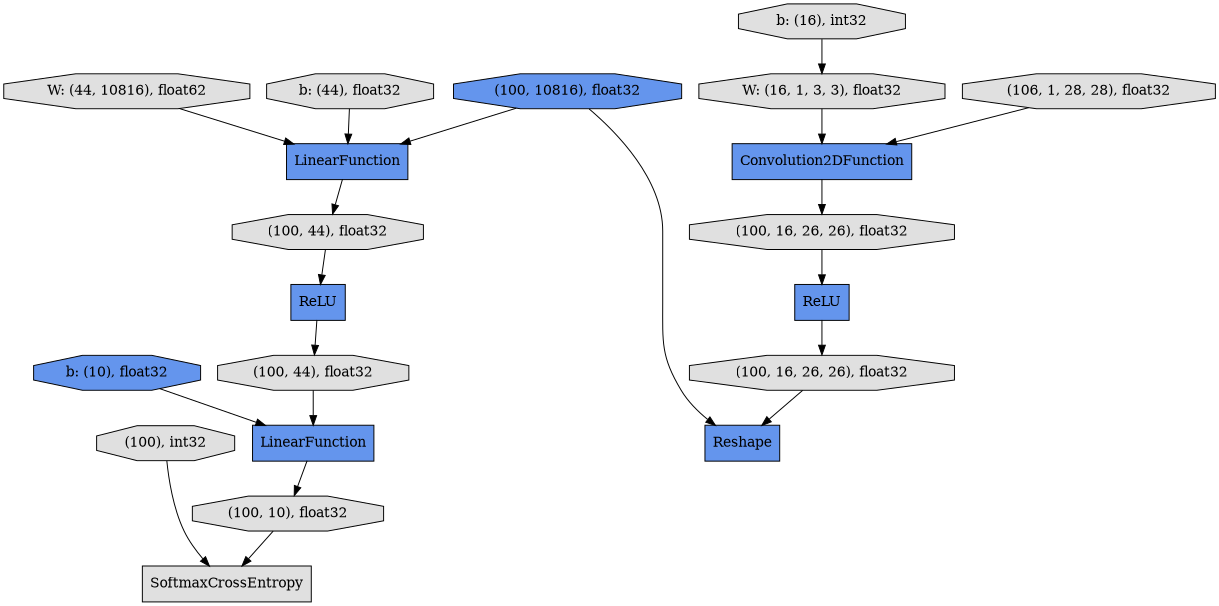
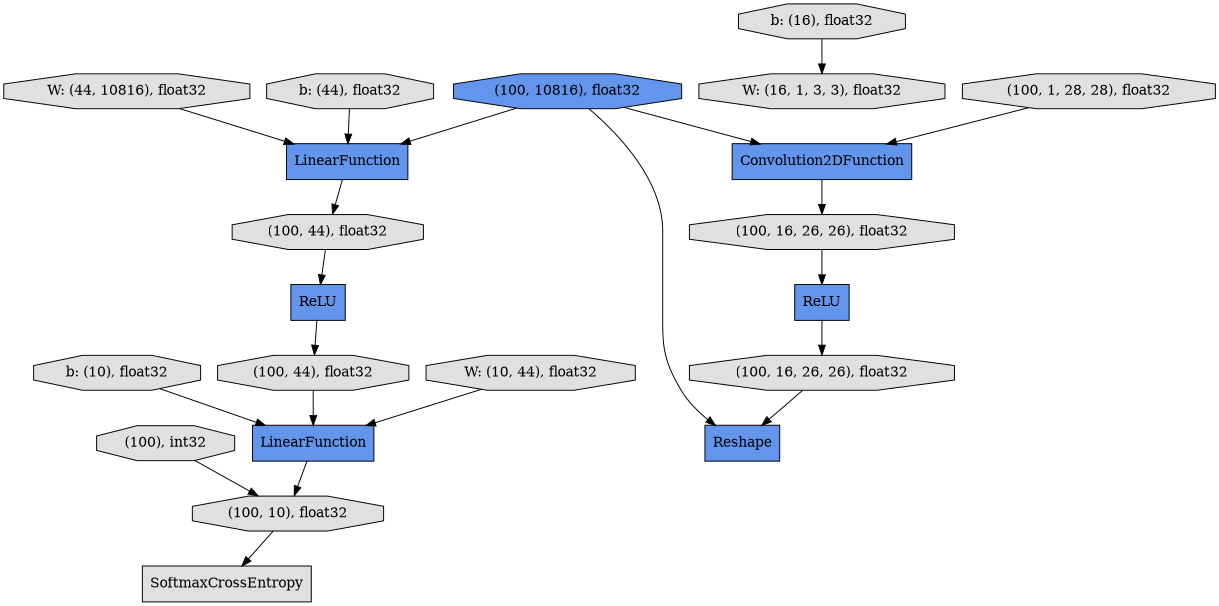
node "b: (16), int32": label "b: (16), int32" -> "b: (16), float32"
node "W: (44, 10816), float62": label "W: (44, 10816), float62" -> "W: (44, 10816), float32"
node "(106, 1, 28, 28), float32": label "(106, 1, 28, 28), float32" -> "(100, 1, 28, 28), float32"
edge "W: (16, 1, 3, 3), float32" -> "Convolution2DFunction": now "(100, 10816), float32" -> "Convolution2DFunction"
node "b: (10), float32": fillcolor #6495ed -> #e0e0e0
node "W: (10, 44), float32": added
edge "(100), int32" -> "SoftmaxCrossEntropy": now "(100), int32" -> "(100, 10), float32"
